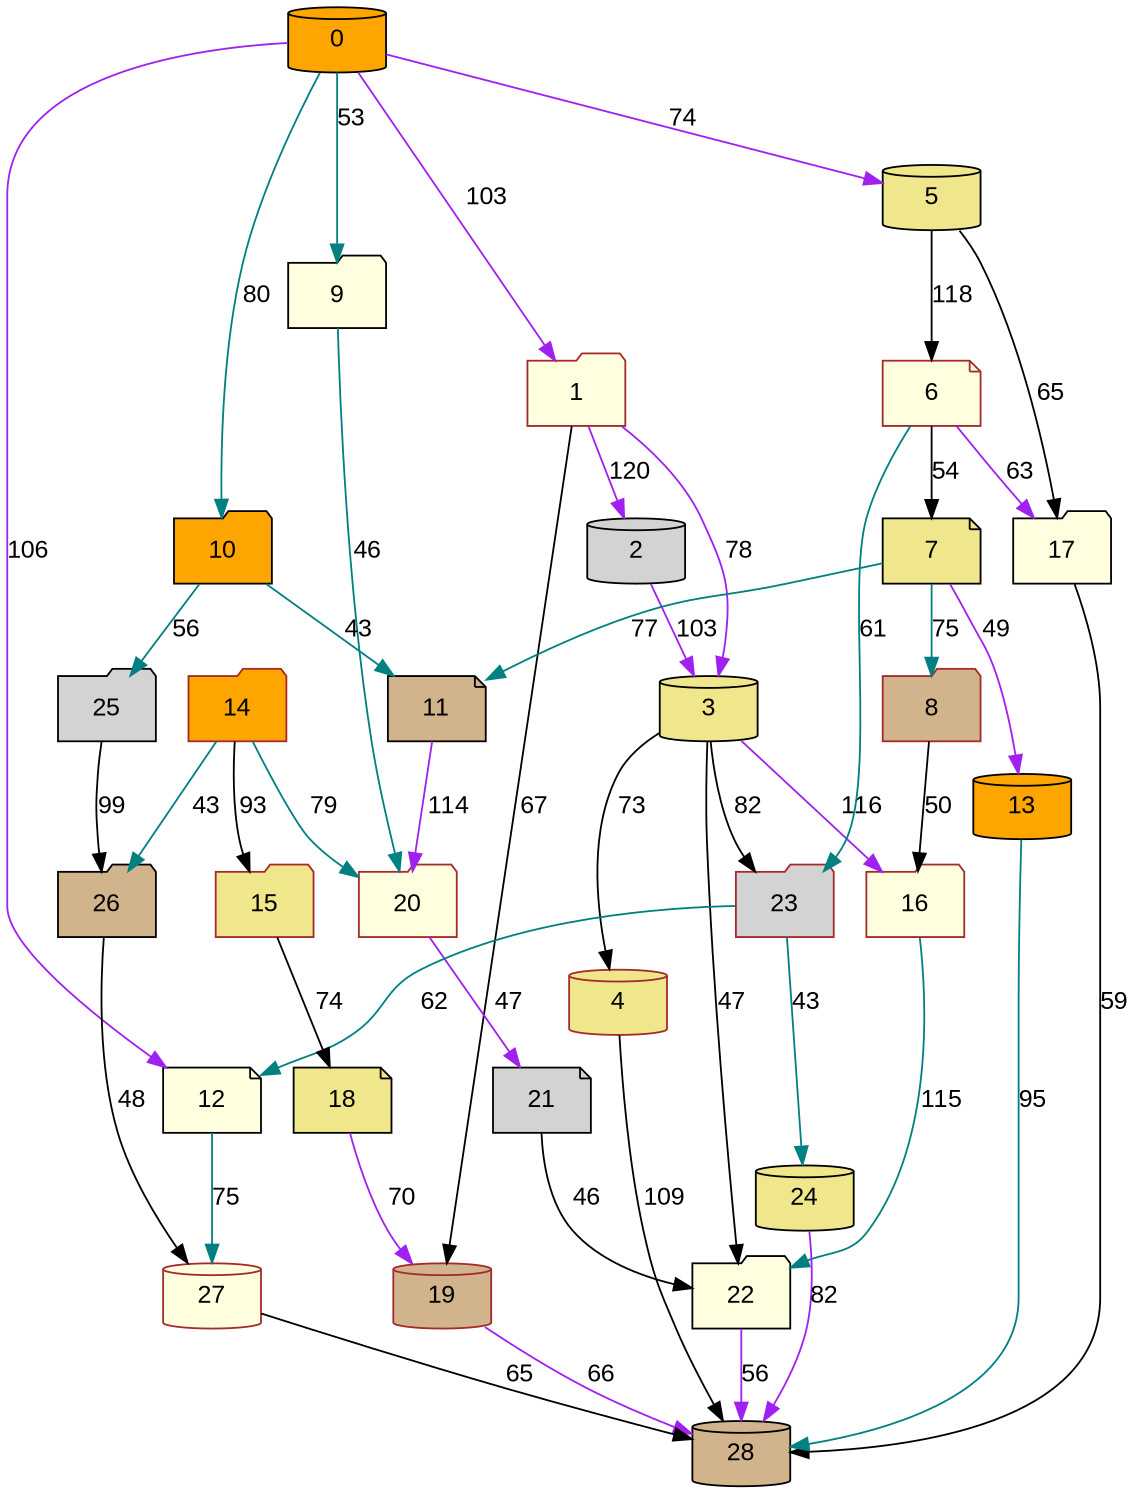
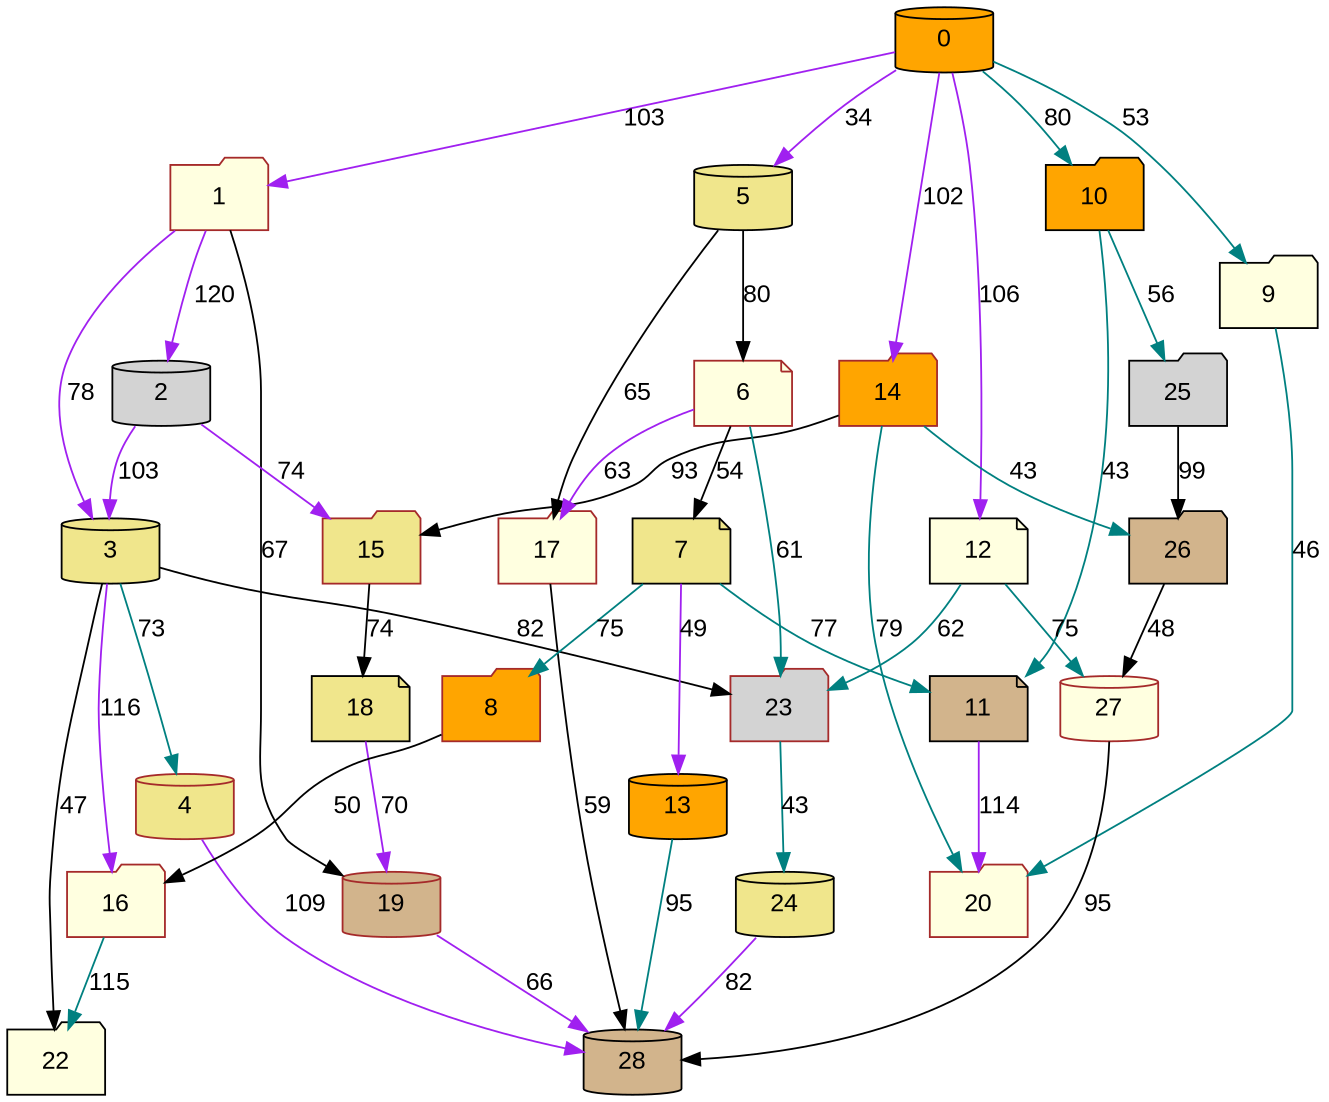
edge "0" -> "5": label "74" -> "34"
edge "0" -> "14": added, label "102"
edge "5" -> "6": label "118" -> "80"
edge "2" -> "15": added, label "74"
node "17": color black -> brown
node "8": fillcolor tan -> orange
edge "3" -> "4": color black -> teal
edge "23" -> "12": reversed
node "21": removed
edge "4" -> "28": color black -> purple
edge "22" -> "28": removed, label "56"
edge "27" -> "28": label "65" -> "95"
